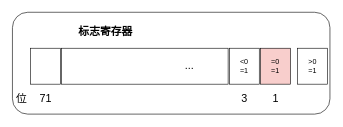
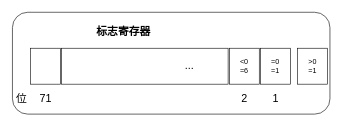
node "标志寄存器": moved (105, 32) -> (123, 32)
node "<0 =1": label "<0 =1" -> "<0 =6"
node "=0 =1": fillcolor #f8cecc -> #ffffff
node "3": label "3" -> "2"
